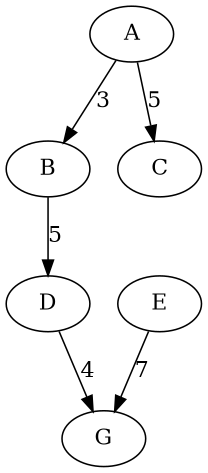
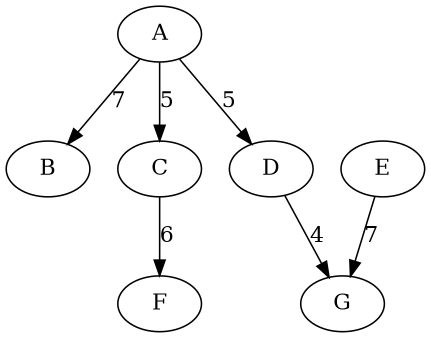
edge "A" -> "B": label "3" -> "7"
edge "B" -> "D": now "A" -> "D"
node "F": added
